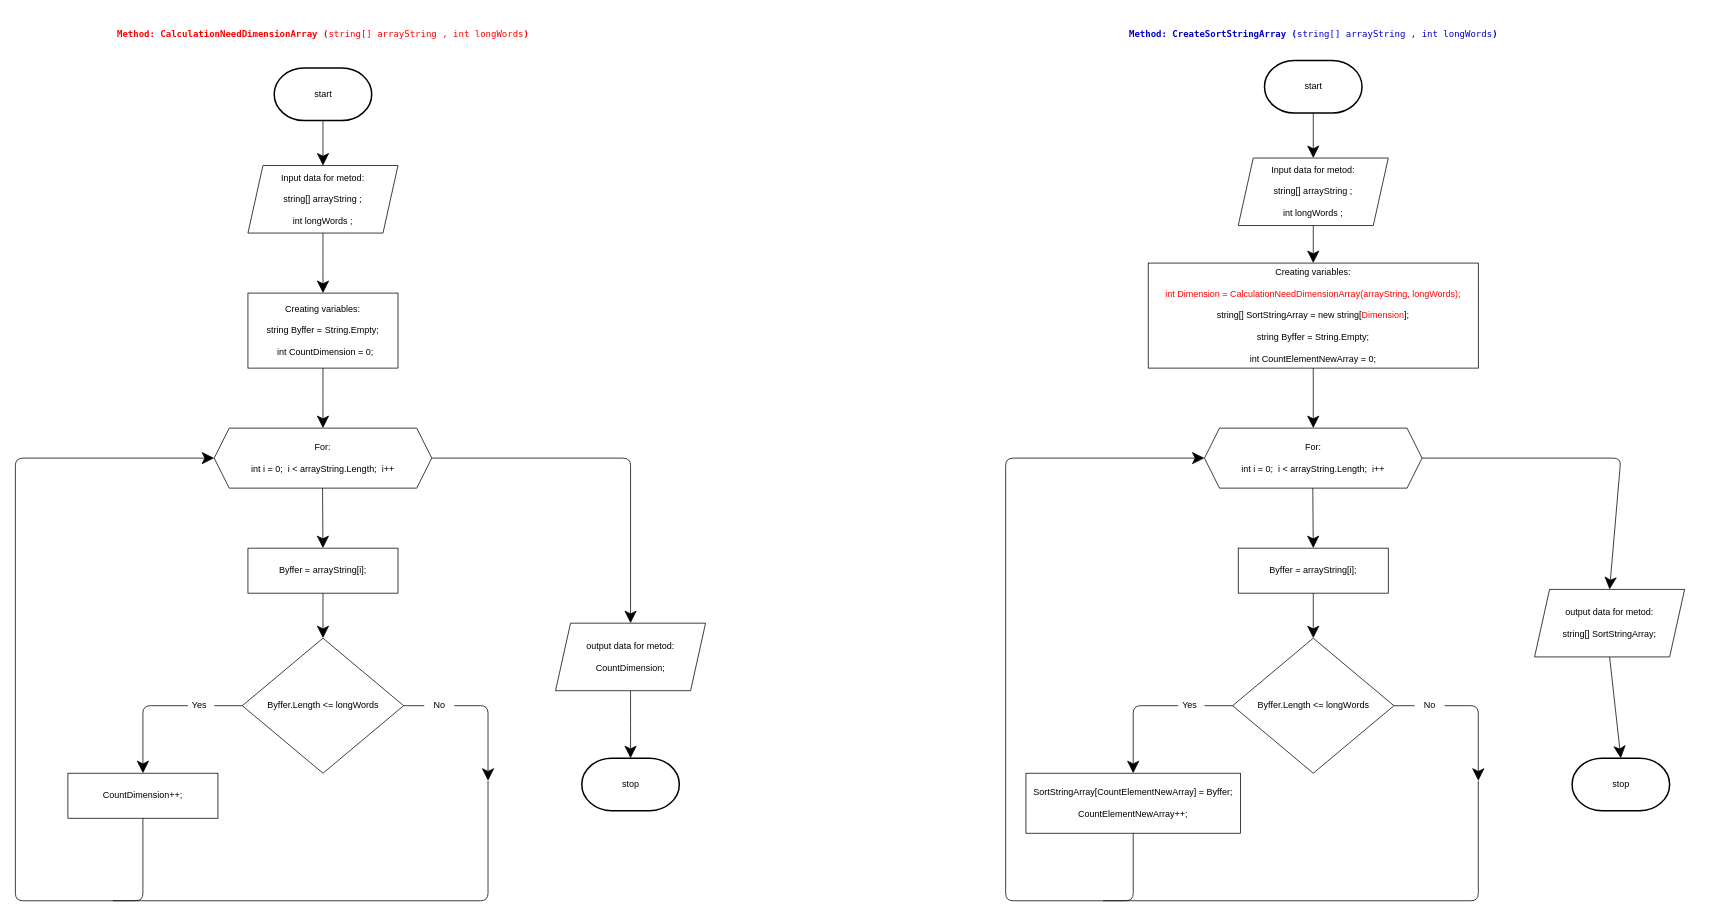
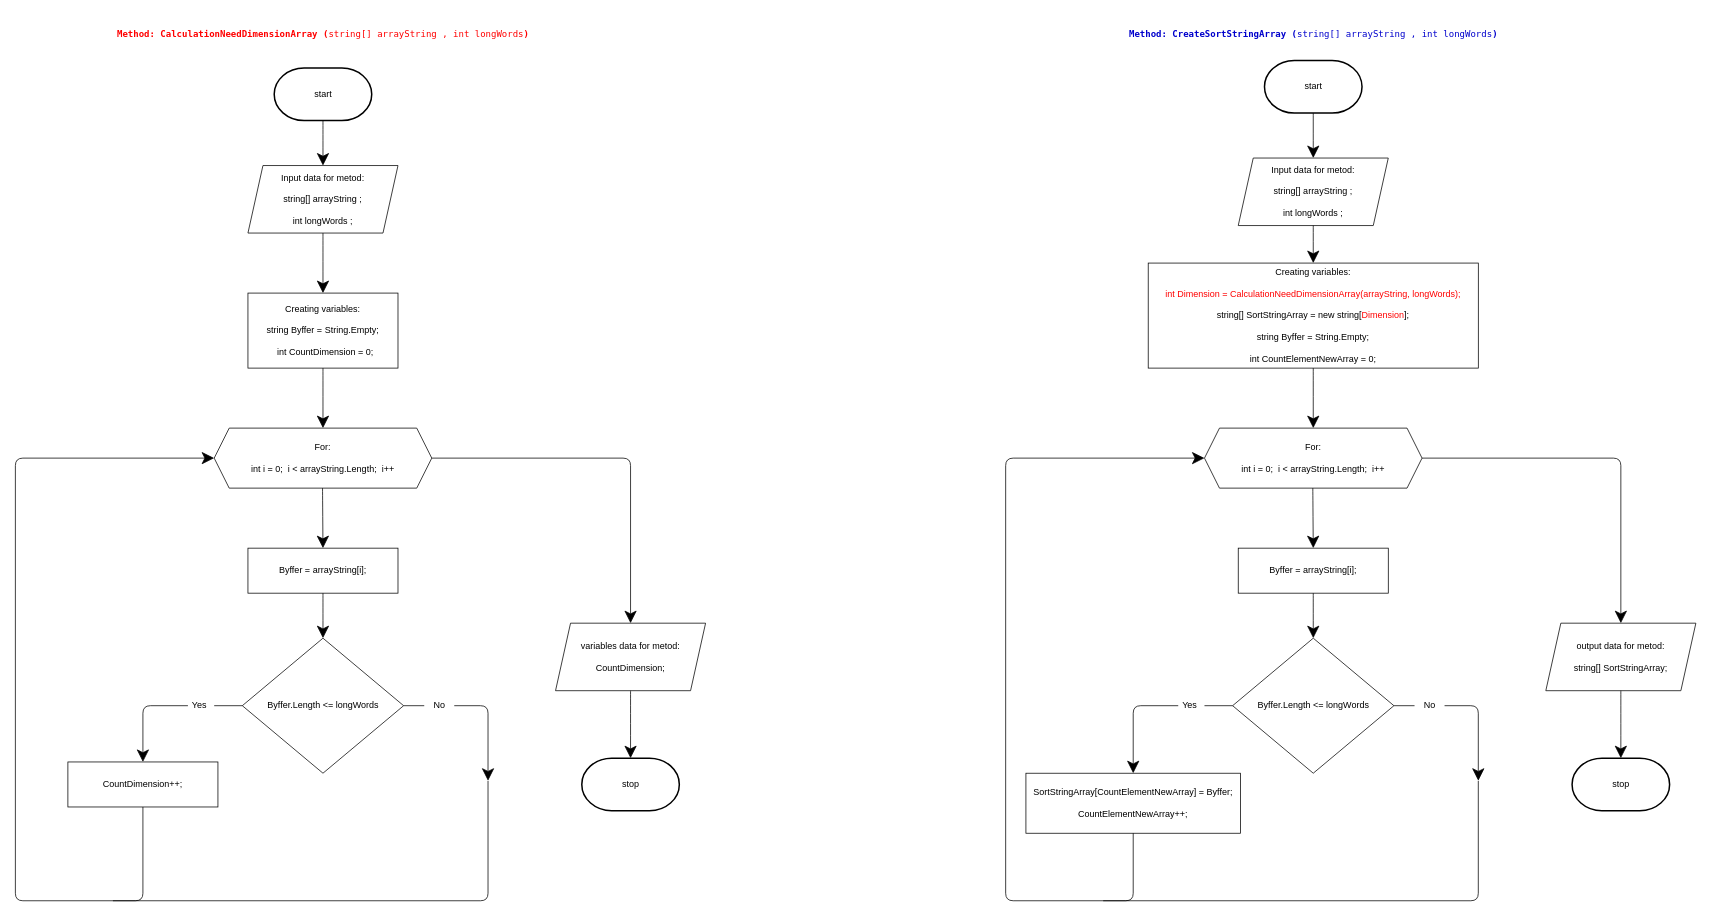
node "output data for metod: string[] SortStringArray;": moved (1609, 623) -> (1620, 657)
node "output data for metod: CountDimension;": label "output data for metod: CountDimension;" -> "variables data for metod: CountDimension;"
node "CountDimension++;": moved (143, 795) -> (143, 784)
